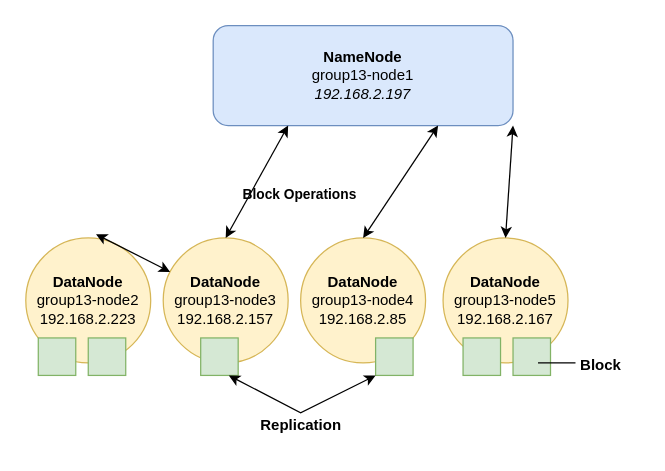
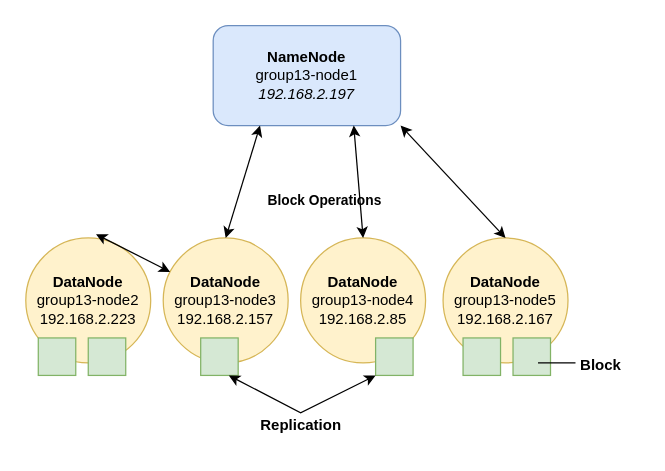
node "NameNode group13-node1 192.168.2.197": size 300x100 -> 188x100
node "Block Operations": moved (299, 194) -> (324, 201)
